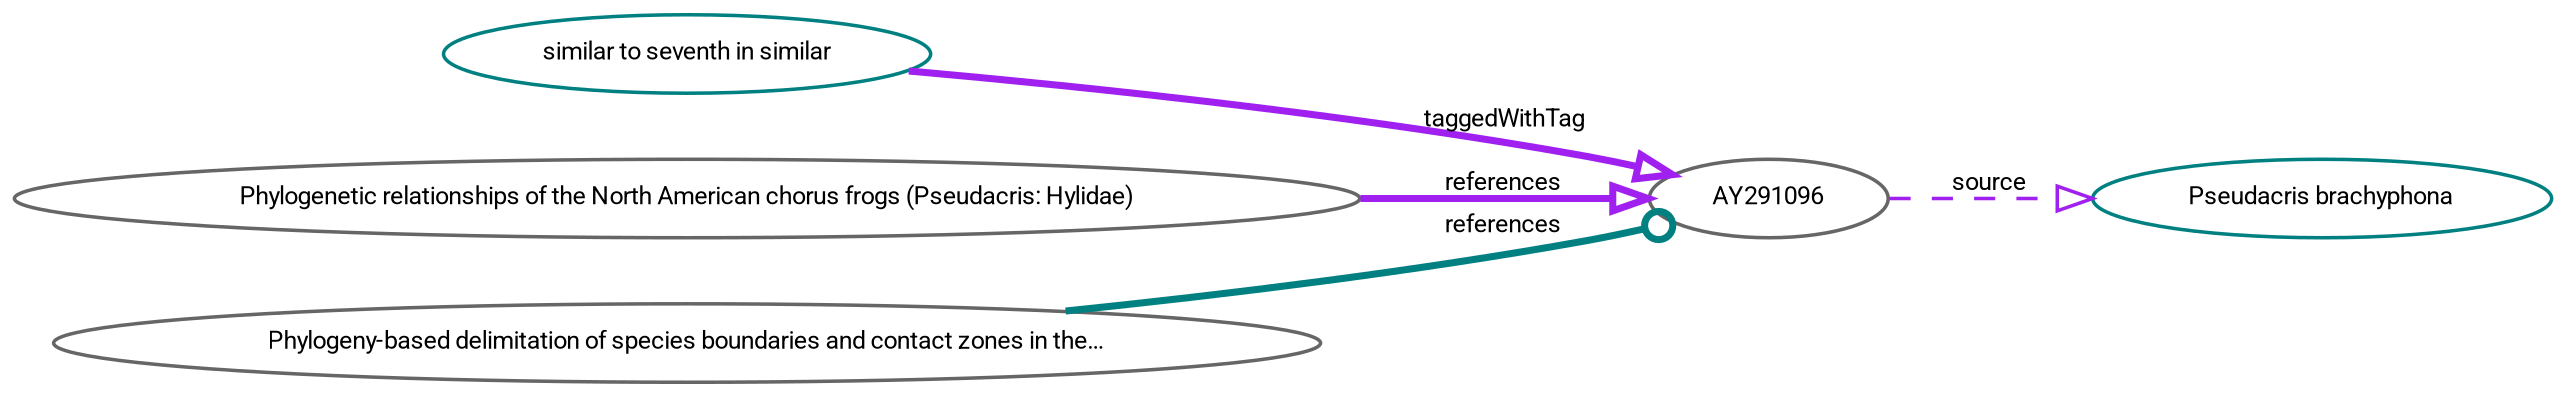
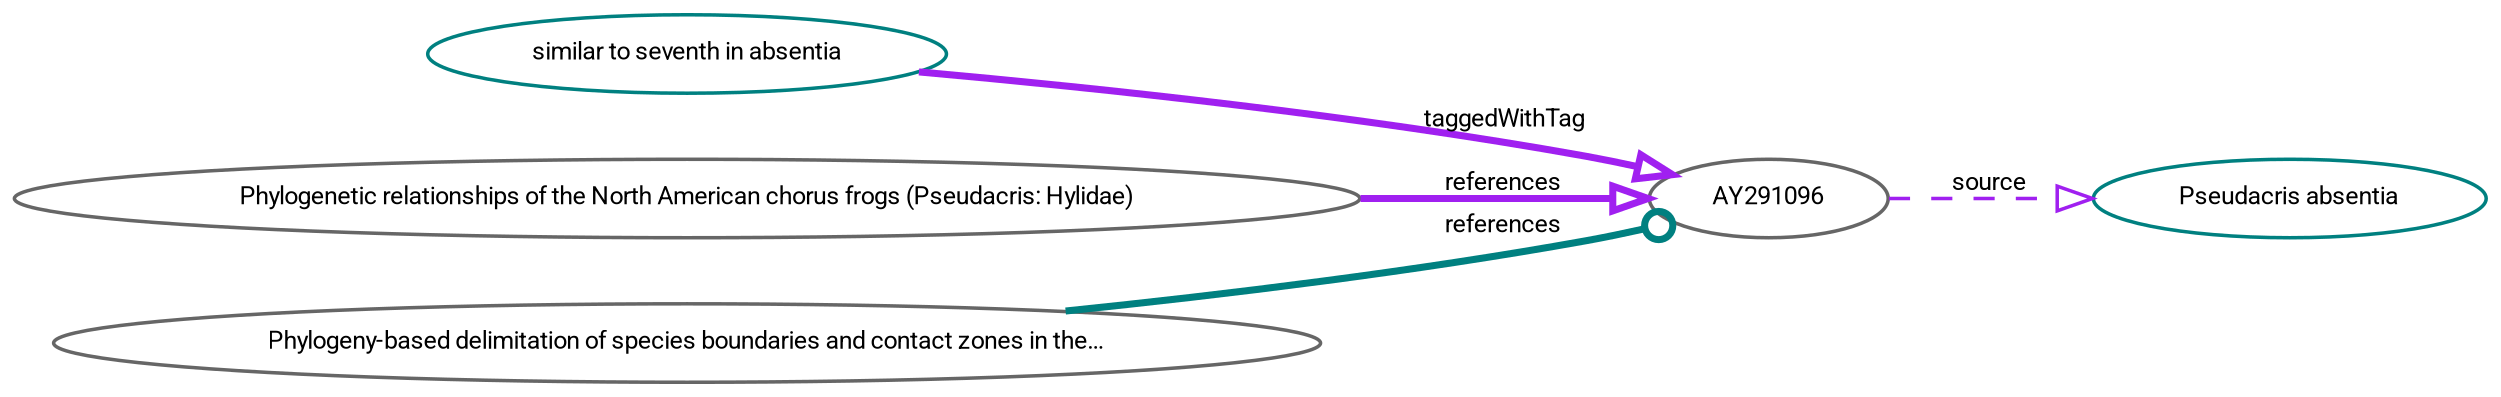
node "similar to seventh in similar": label "similar to seventh in similar" -> "similar to seventh in absentia"
node "Pseudacris brachyphona": label "Pseudacris brachyphona" -> "Pseudacris absentia"
